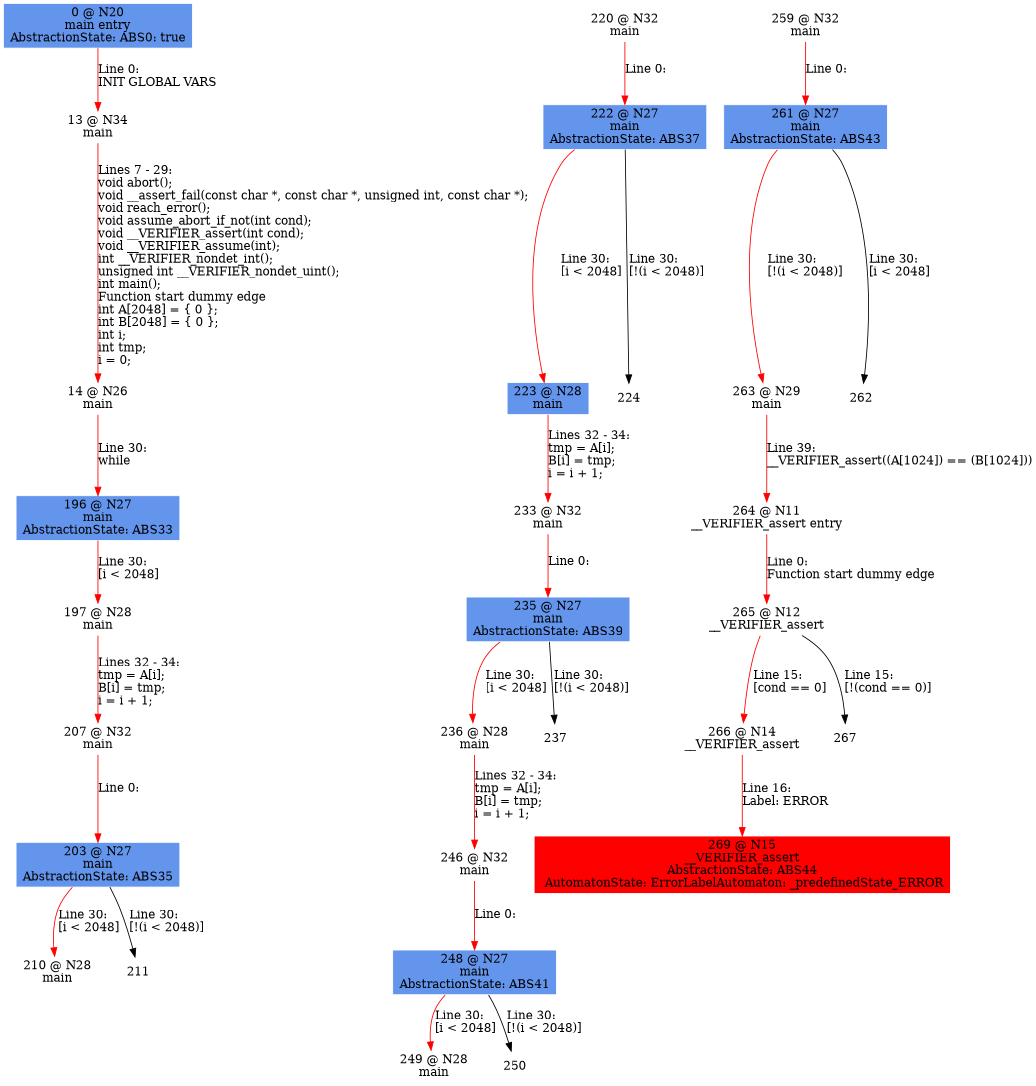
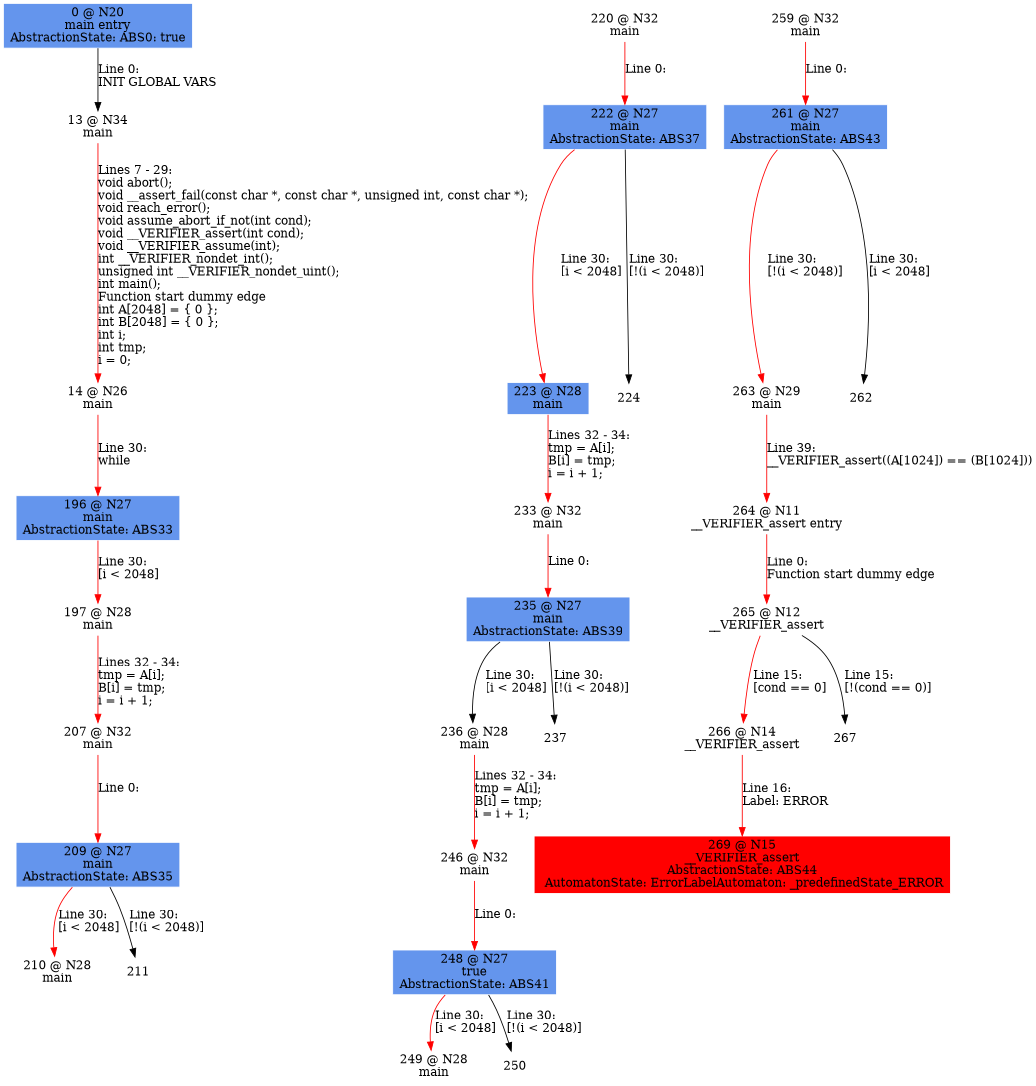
edge "0 @ N20 main entry AbstractionState: ABS0: true" -> "13 @ N34 main": color red -> black
edge "235 @ N27 main AbstractionState: ABS39" -> "236 @ N28 main": color red -> black
node "203 @ N27 main AbstractionState: ABS35": label "203 @ N27 main AbstractionState: ABS35" -> "209 @ N27 main AbstractionState: ABS35"
node "248 @ N27 main AbstractionState: ABS41": label "248 @ N27 main AbstractionState: ABS41" -> "248 @ N27 true AbstractionState: ABS41"
